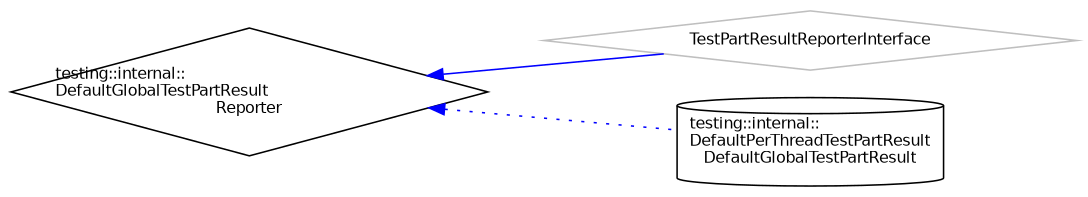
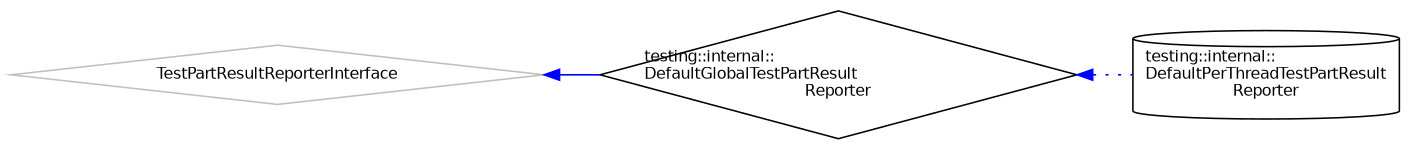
edge "TestPartResultReporterInterface" -> "testing::internal:: DefaultGlobalTestPartResult Reporter": reversed
node "testing::internal:: DefaultPerThreadTestPartResult DefaultGlobalTestPartResult": label "testing::internal:: DefaultPerThreadTestPartResult DefaultGlobalTestPartResult" -> "testing::internal:: DefaultPerThreadTestPartResult Reporter"
